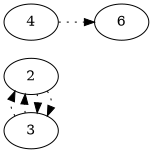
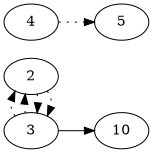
node "6": label "6" -> "5"
node "10": added
